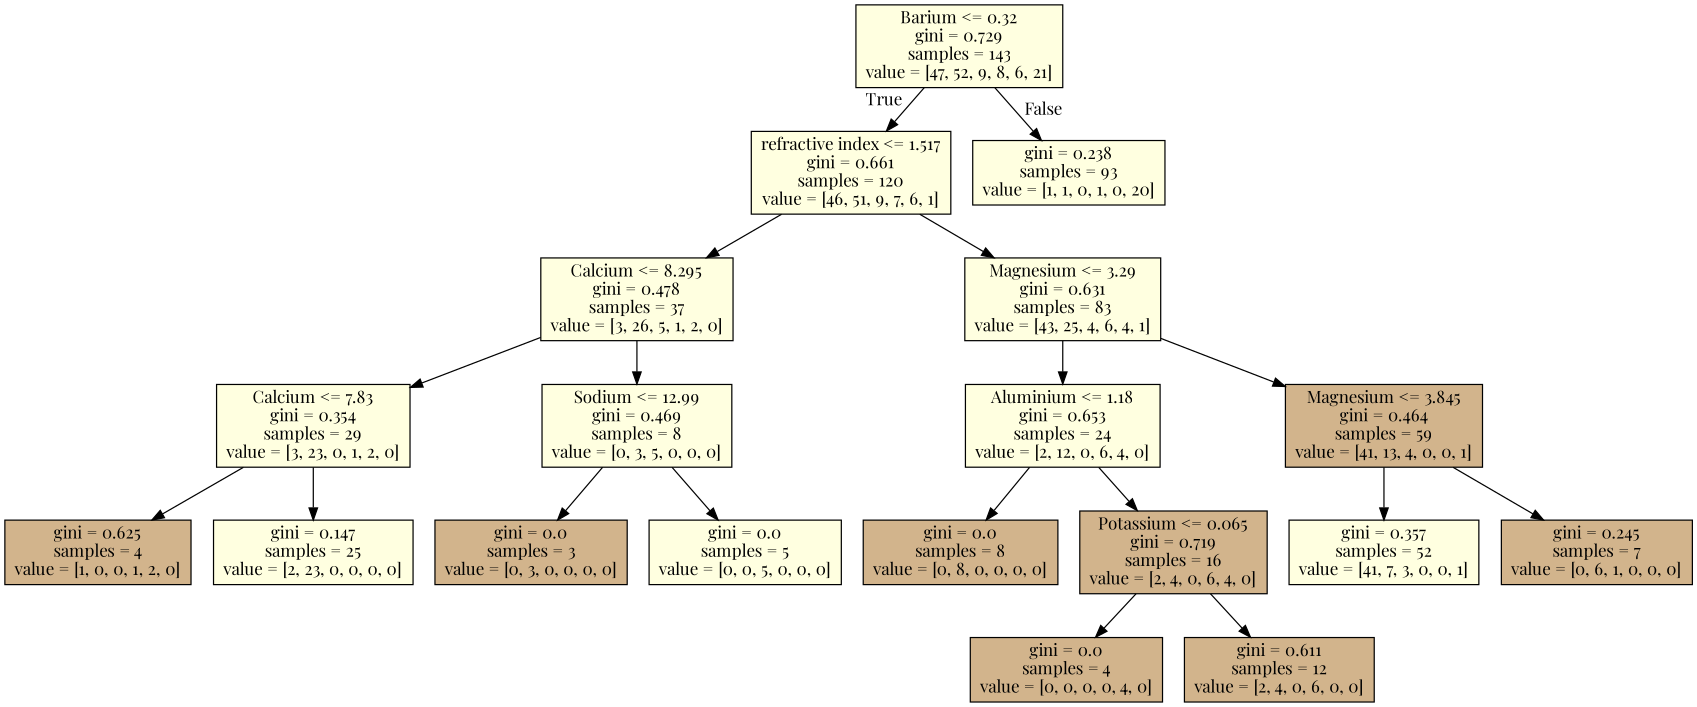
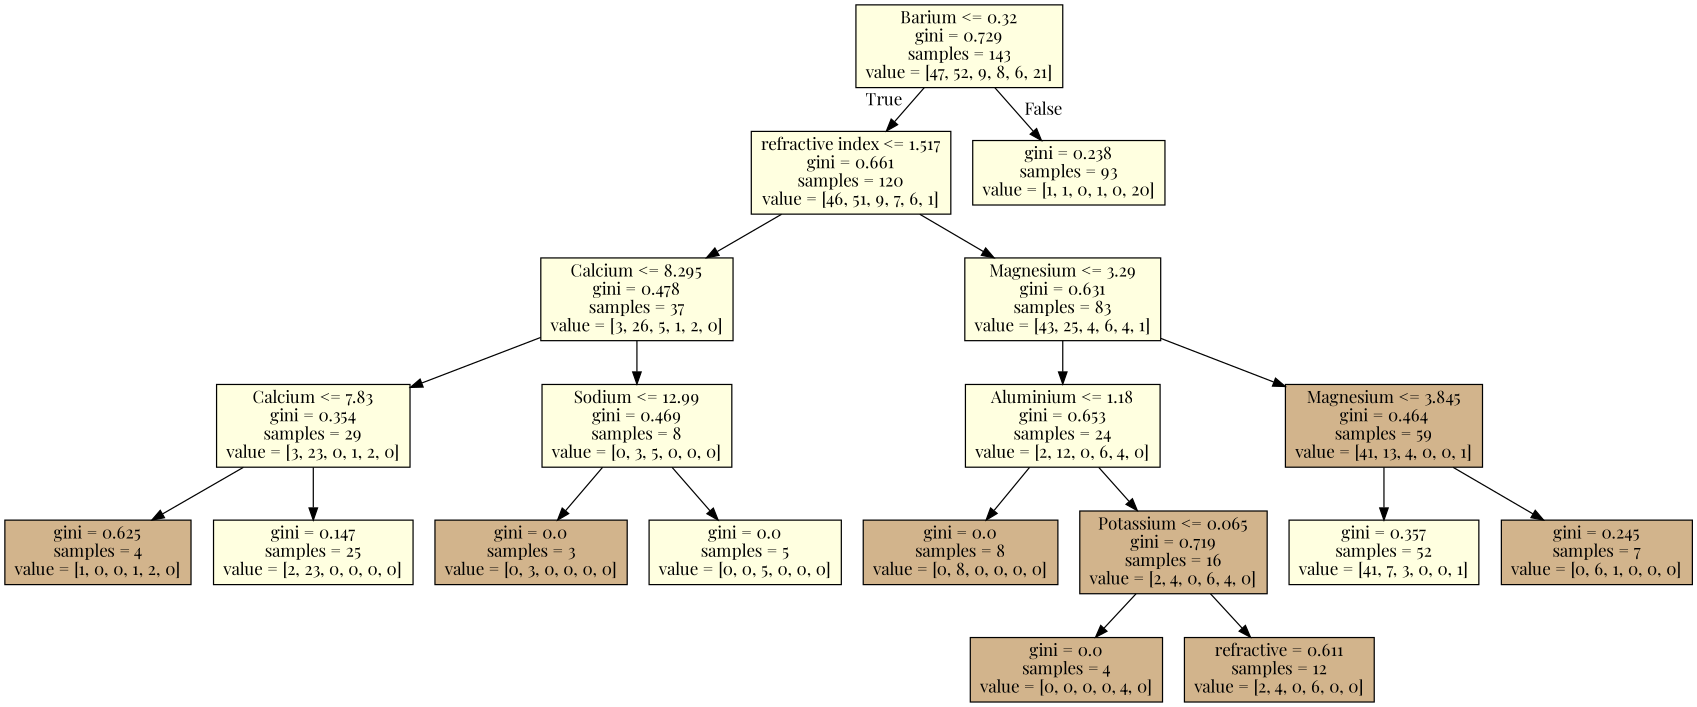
node "gini = 0.611 samples = 12 value = [2, 4, 0, 6, 0, 0]": label "gini = 0.611 samples = 12 value = [2, 4, 0, 6, 0, 0]" -> "refractive = 0.611 samples = 12 value = [2, 4, 0, 6, 0, 0]"
